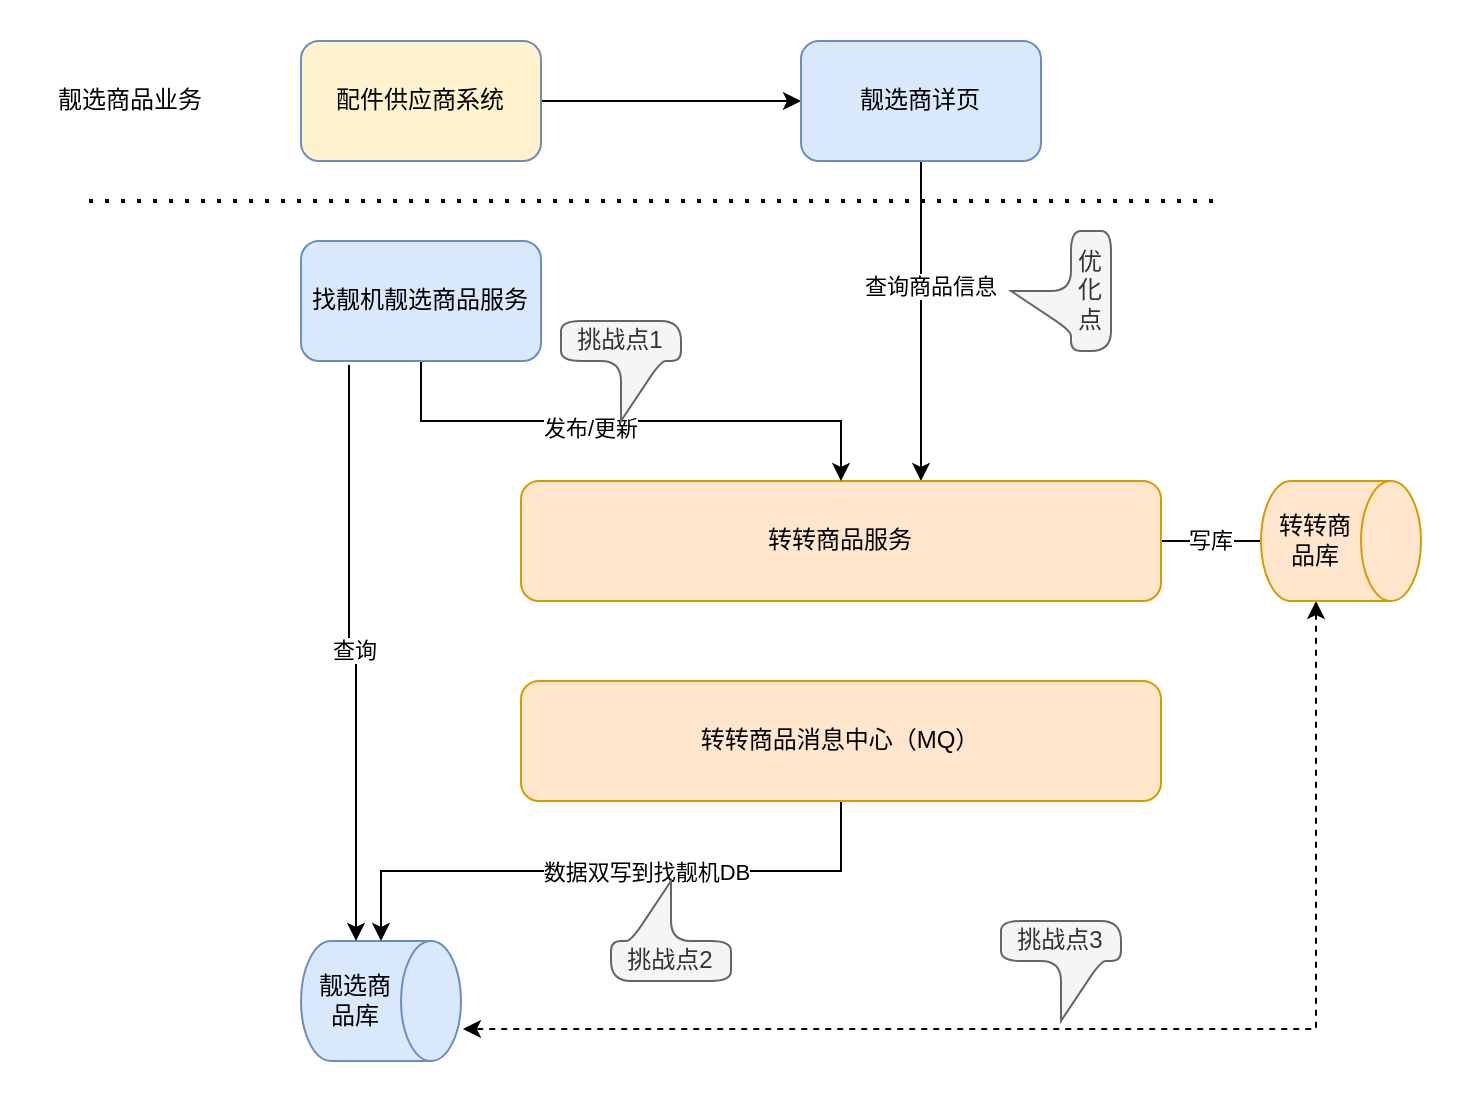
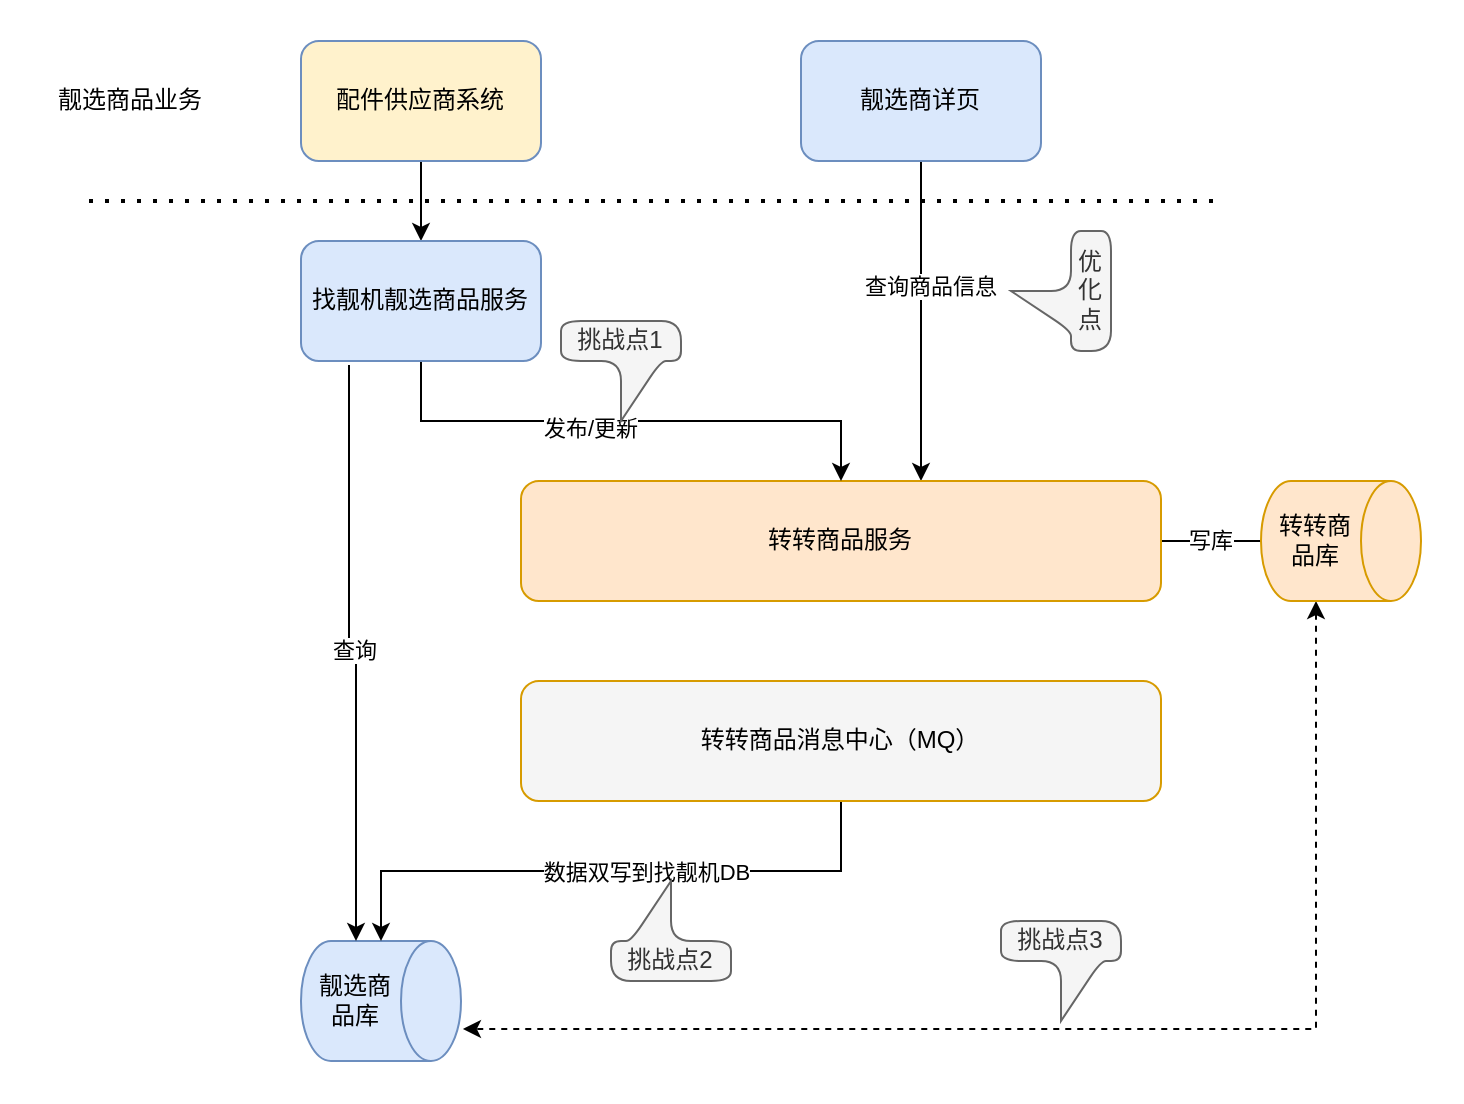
edge "配件供应商系统" -> "靓选商详页": now "配件供应商系统" -> "找靓机靓选商品服务"
node "转转商品消息中心（MQ）": fillcolor #ffe6cc -> #f5f5f5
